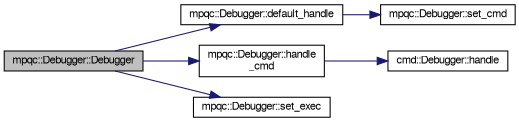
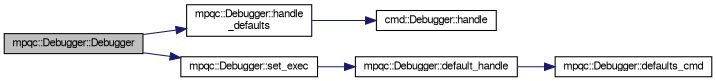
node "mpqc::Debugger::set_cmd": label "mpqc::Debugger::set_cmd" -> "mpqc::Debugger::defaults_cmd"
edge "mpqc::Debugger::Debugger" -> "mpqc::Debugger::default_handle": now "mpqc::Debugger::set_exec" -> "mpqc::Debugger::default_handle"
node "mpqc::Debugger::handle _cmd": label "mpqc::Debugger::handle _cmd" -> "mpqc::Debugger::handle _defaults"
